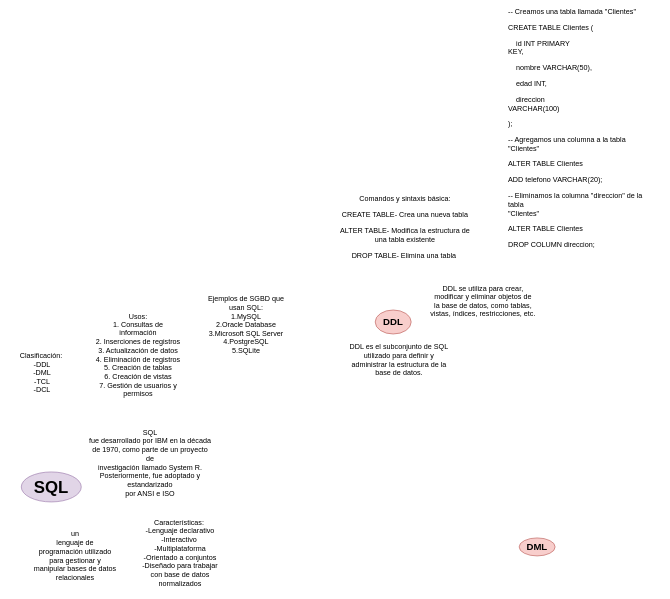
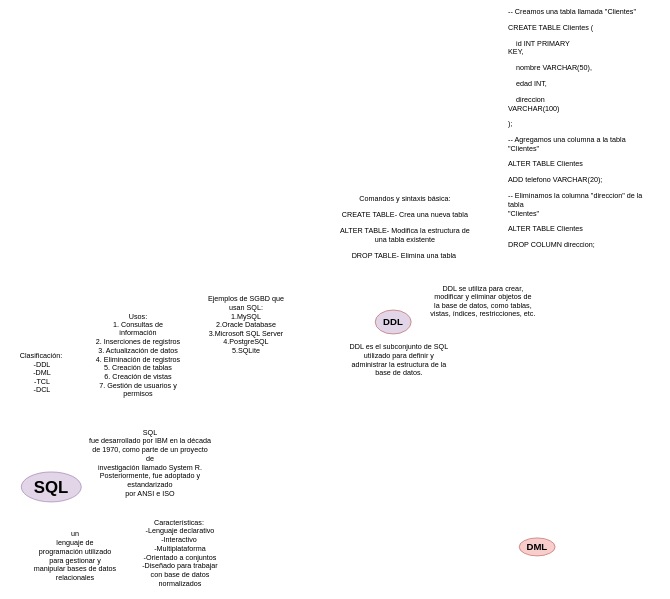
node "DDL": fillcolor #f8cecc -> #e1d5e7
